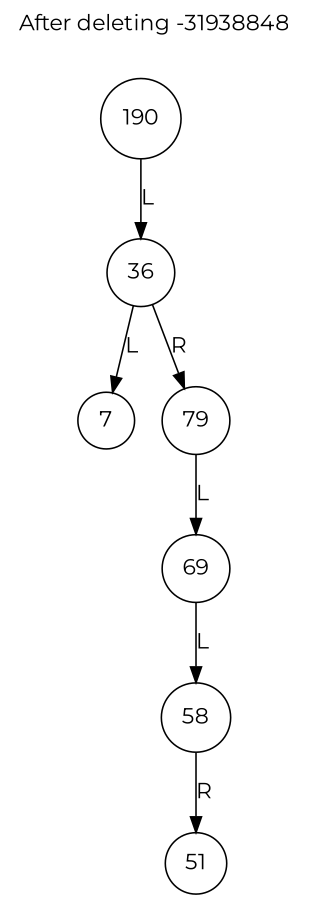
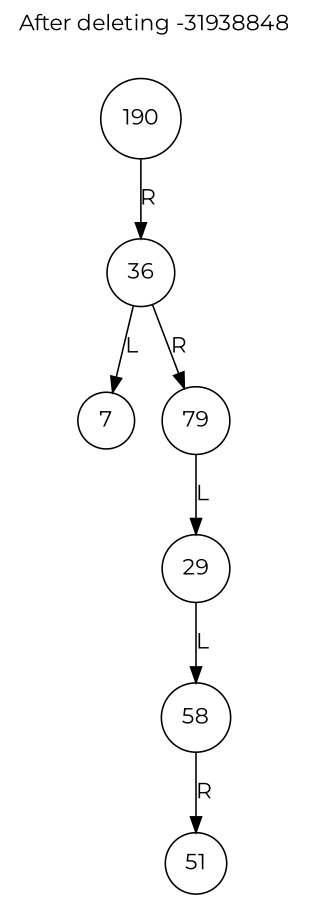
edge "190" -> "36": label "L" -> "R"
node "69": label "69" -> "29"
